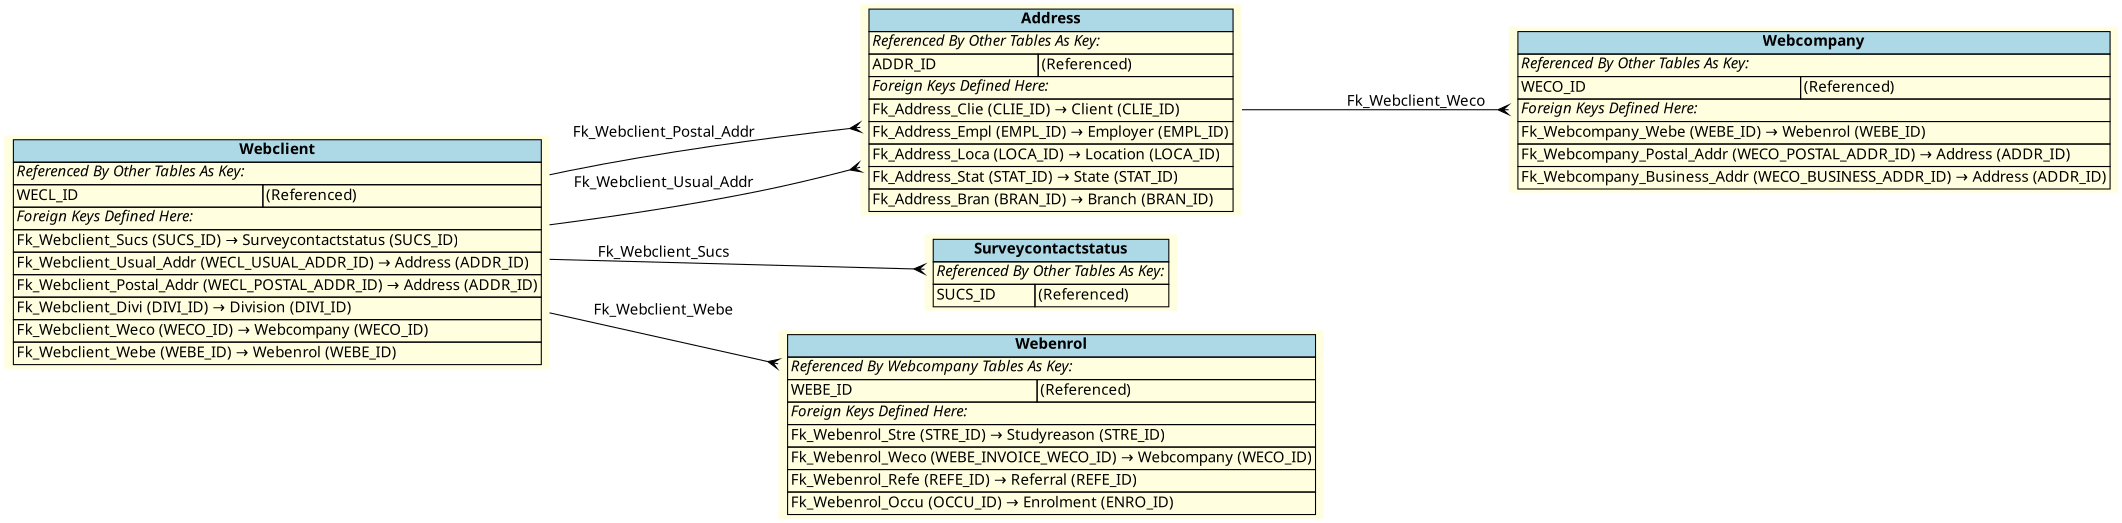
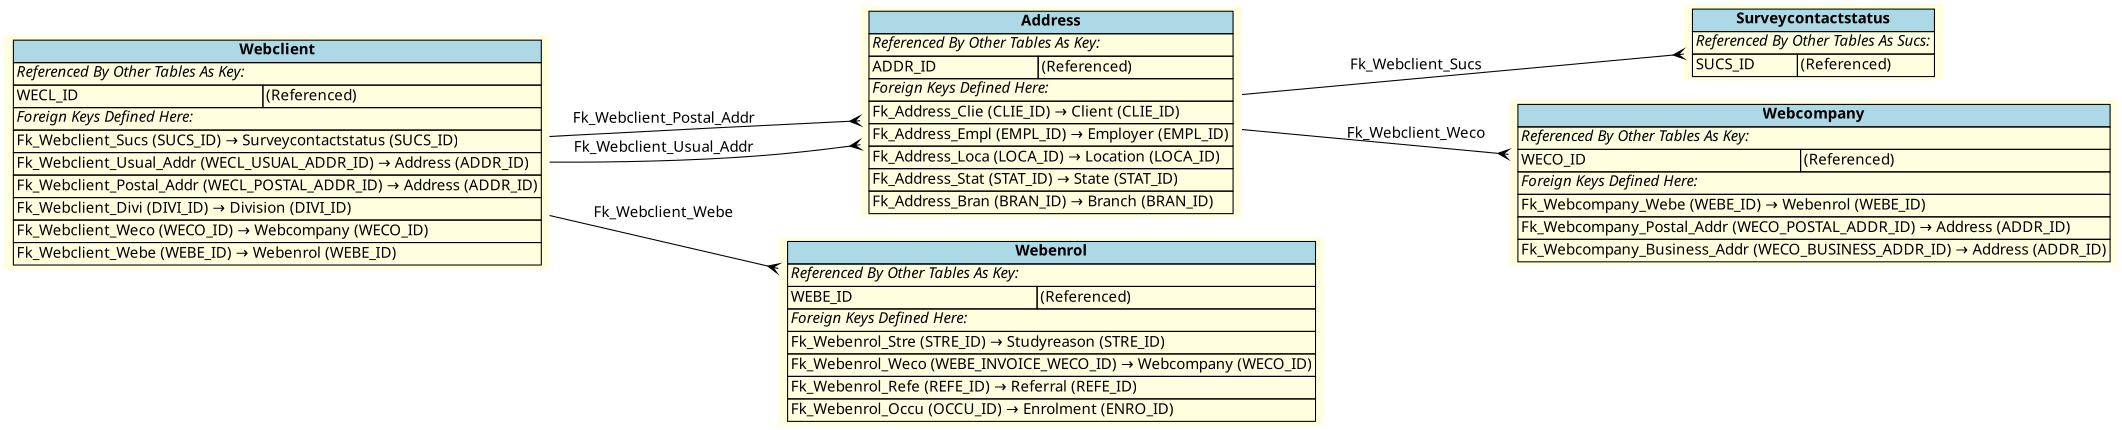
edge "Webclient" -- "Surveycontactstatus": now "Address" -- "Surveycontactstatus"
node "Surveycontactstatus": text "Referenced By Other Tables As Key:" -> "Referenced By Other Tables As Sucs:"
node "Webenrol": text "Referenced By Webcompany Tables As Key:" -> "Referenced By Other Tables As Key:"
